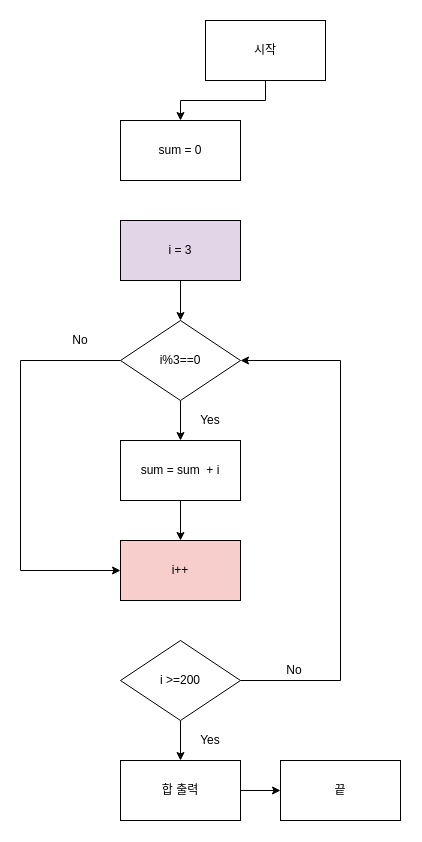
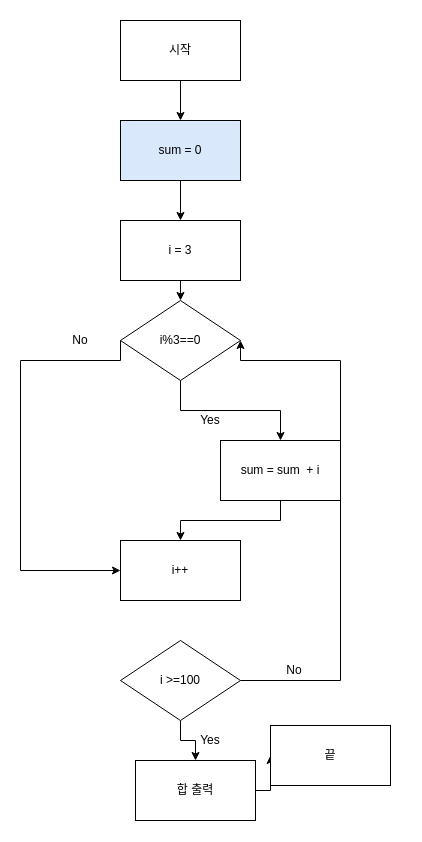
node "시작": moved (266, 51) -> (181, 51)
node "sum = 0": fillcolor #ffffff -> #dae8fc
edge "sum = 0" -> "i = 3": added
node "i = 3": fillcolor #e1d5e7 -> #ffffff
node "i%3==0": moved (181, 361) -> (181, 341)
node "sum = sum + i": moved (181, 471) -> (281, 471)
node "i++": fillcolor #f8cecc -> #ffffff
node "i >=200": label "i >=200" -> "i >=100"
node "합 출력": moved (181, 791) -> (196, 791)
node "끝": moved (341, 791) -> (331, 756)
